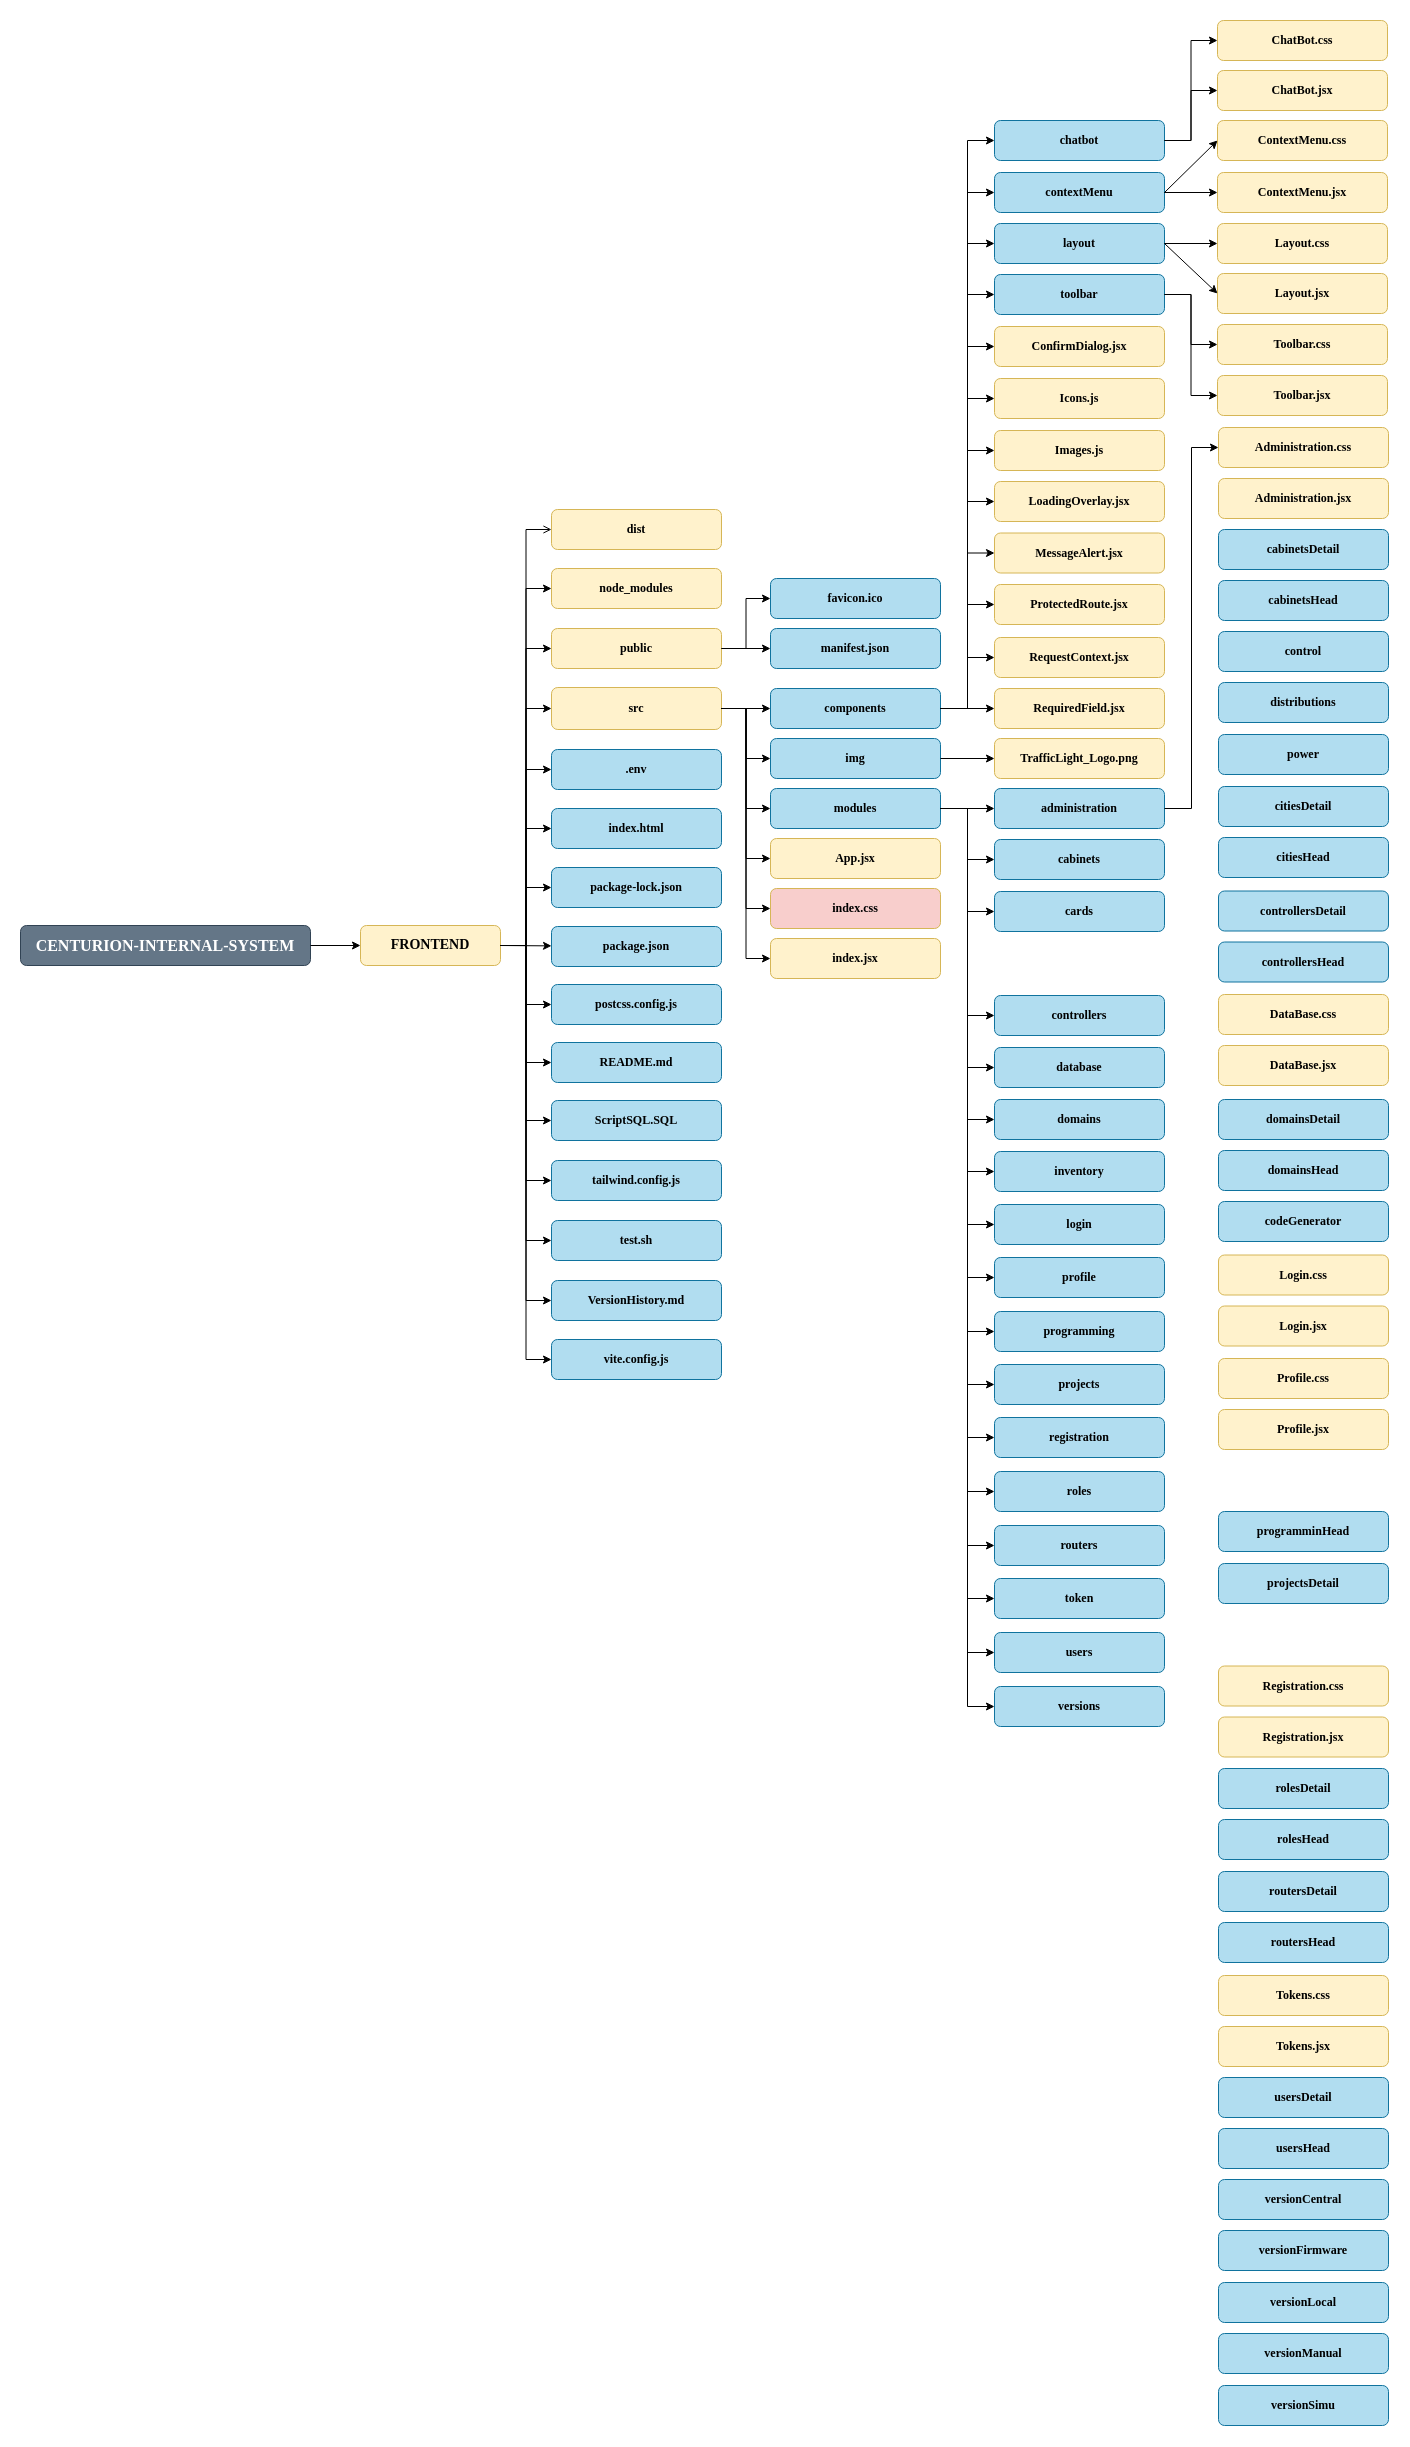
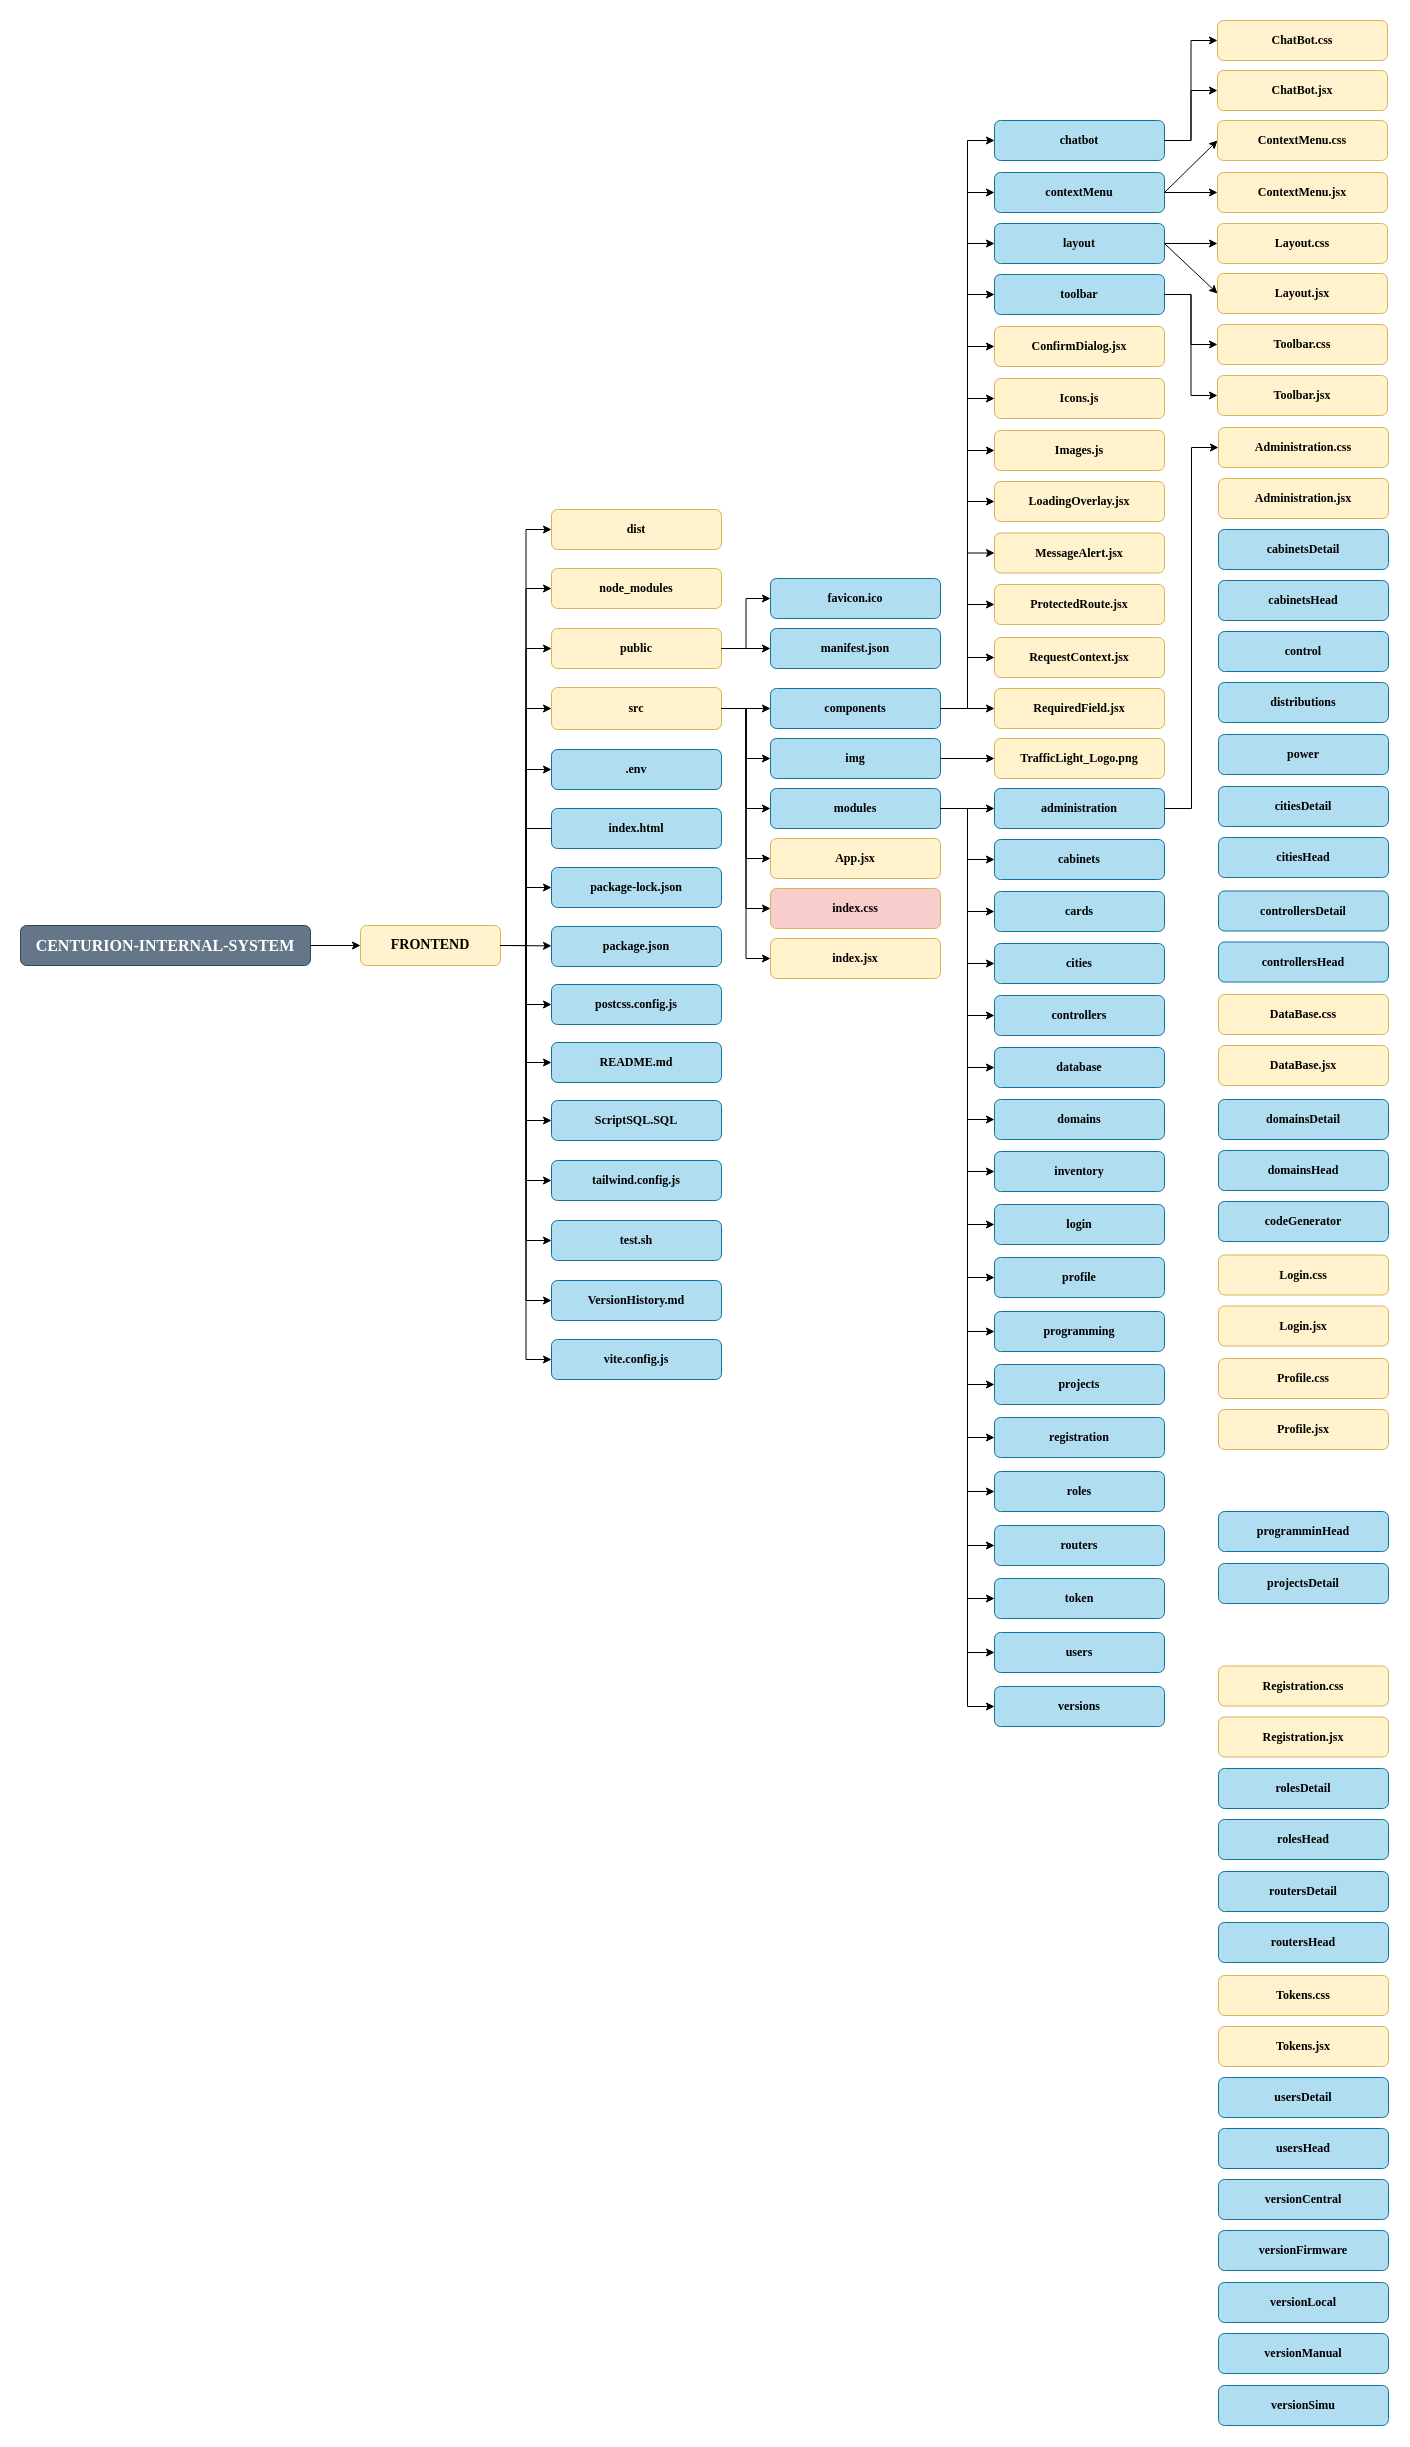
edge "FRONTEND" -> "dist": arrowhead open -> classic
edge "FRONTEND" -> "index.html": arrowhead classic -> none
edge "modules" -> "cities": added
node "cities": added
